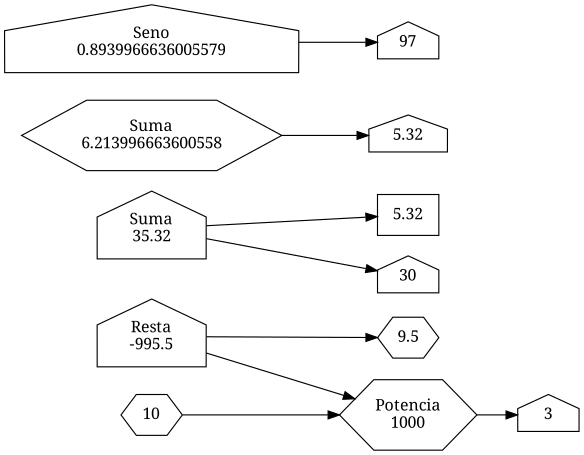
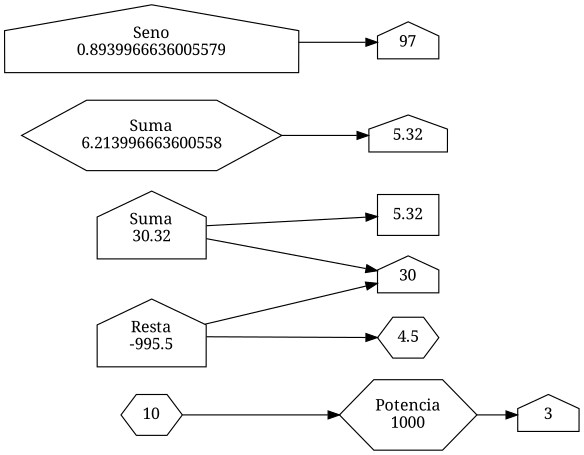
node "Suma 35.32": label "Suma 35.32" -> "Suma 30.32"
node "9.5": label "9.5" -> "4.5"
edge "Resta -995.5" -> "Potencia 1000": now "Resta -995.5" -> "30"
